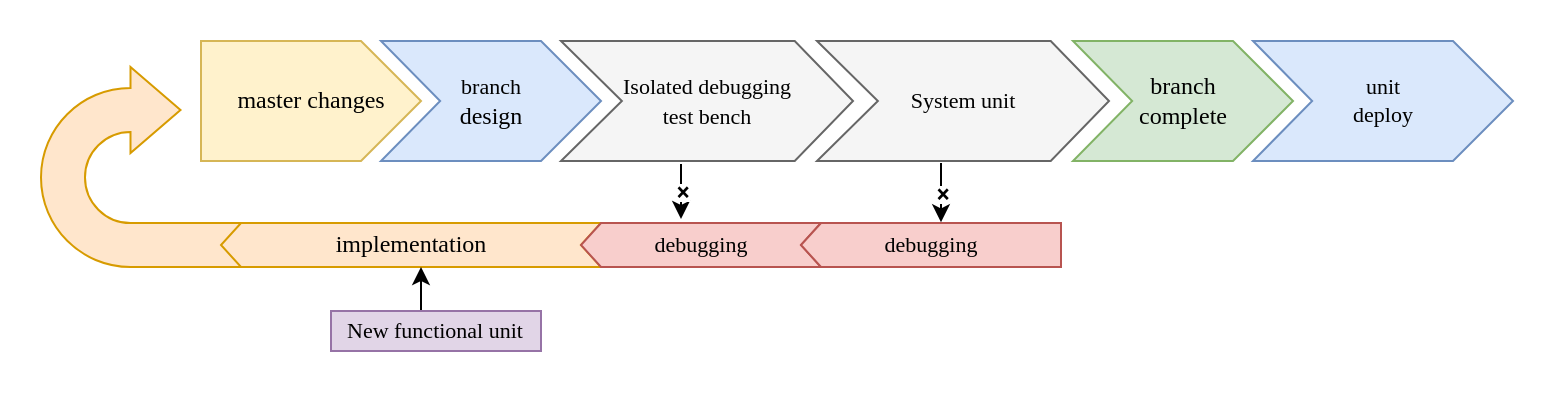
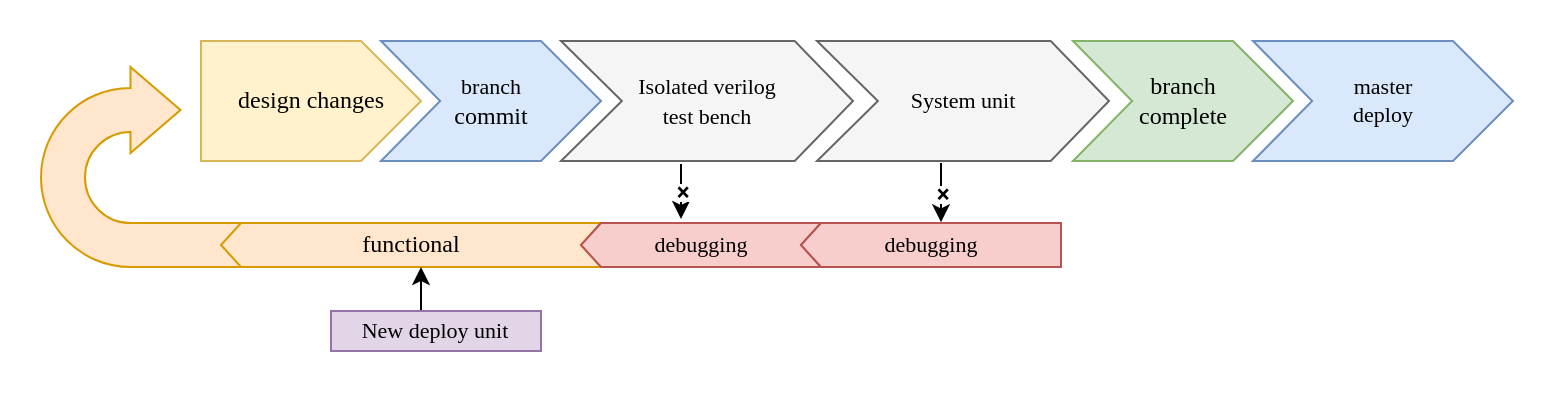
node "master changes": label "master changes" -> "design changes"
node "branch design": label "branch design" -> "branch commit"
node "Isolated debugging test bench": label "Isolated debugging test bench" -> "Isolated verilog test bench"
node "unit deploy": label "unit deploy" -> "master deploy"
node "implementation": label "implementation" -> "functional"
node "New functional unit": label "New functional unit" -> "New deploy unit"
